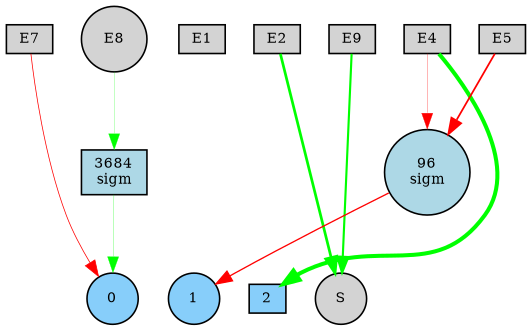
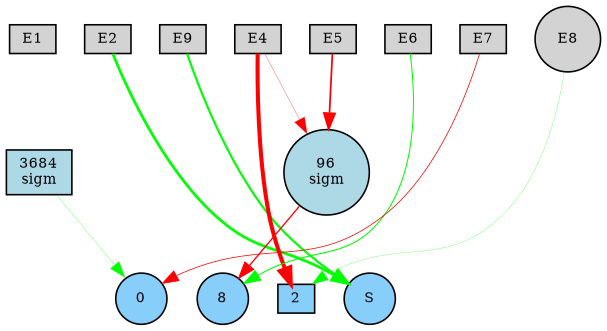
node "E6": added
edge "E8" -> "3684 sigm": now "E8" -> "2"
edge "E4" -> "2": color green -> red
node "1": label "1" -> "8"
node "S": fillcolor lightgray -> lightskyblue
